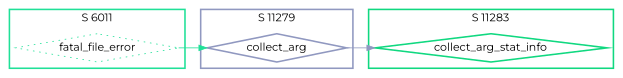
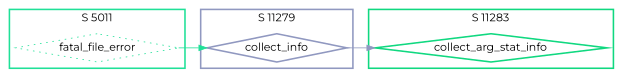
cluster "S 6011": label "S 6011" -> "S 5011"
node "collect_arg": label "collect_arg" -> "collect_info"
